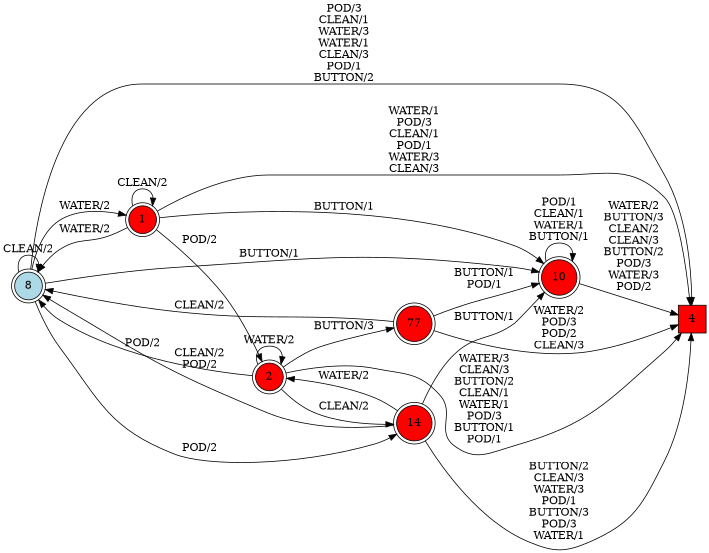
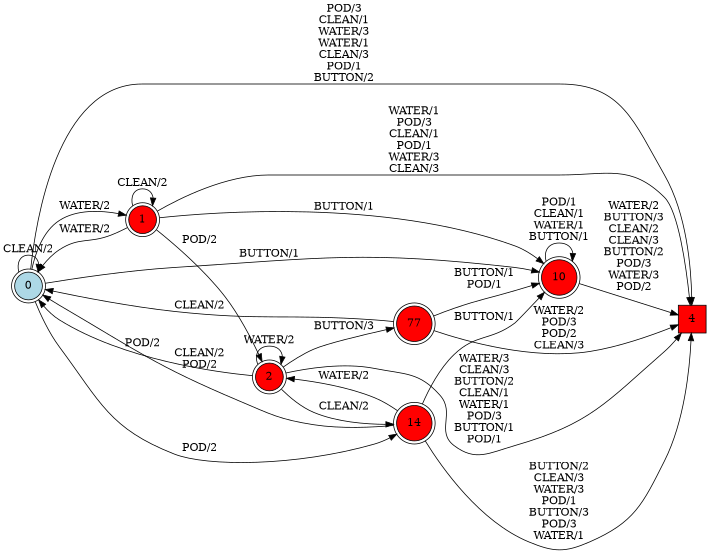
node "8": label "8" -> "0"
